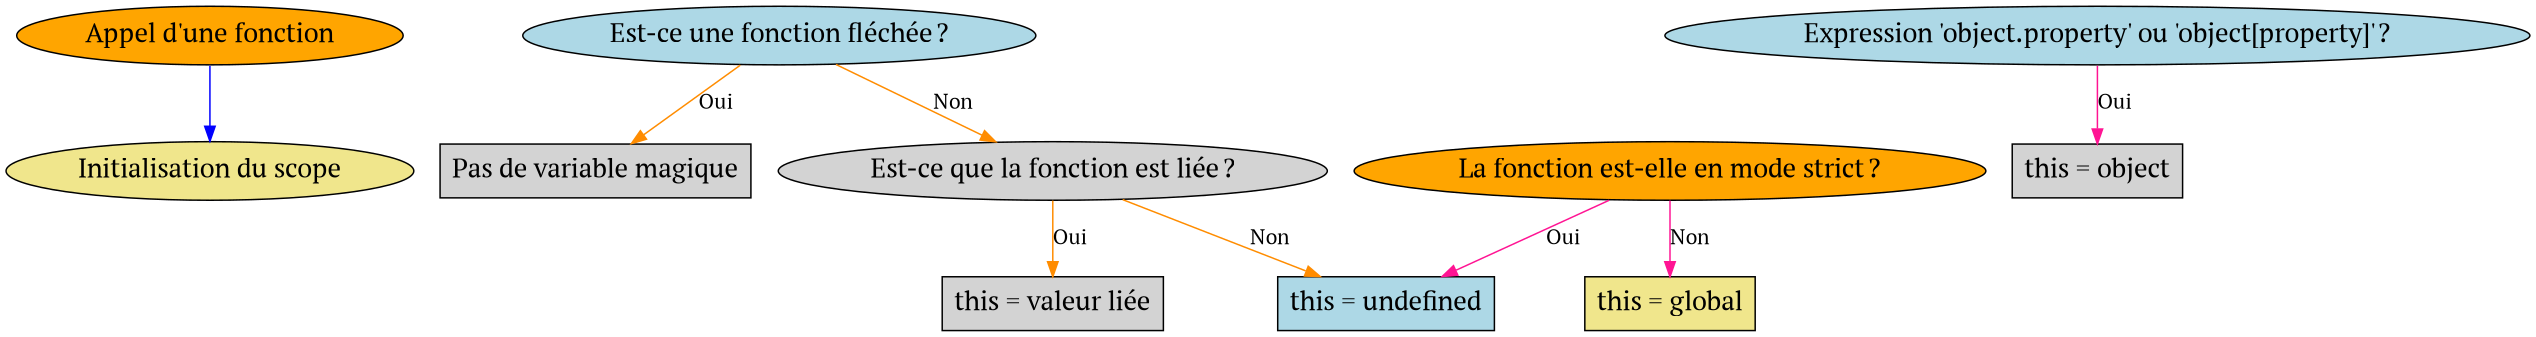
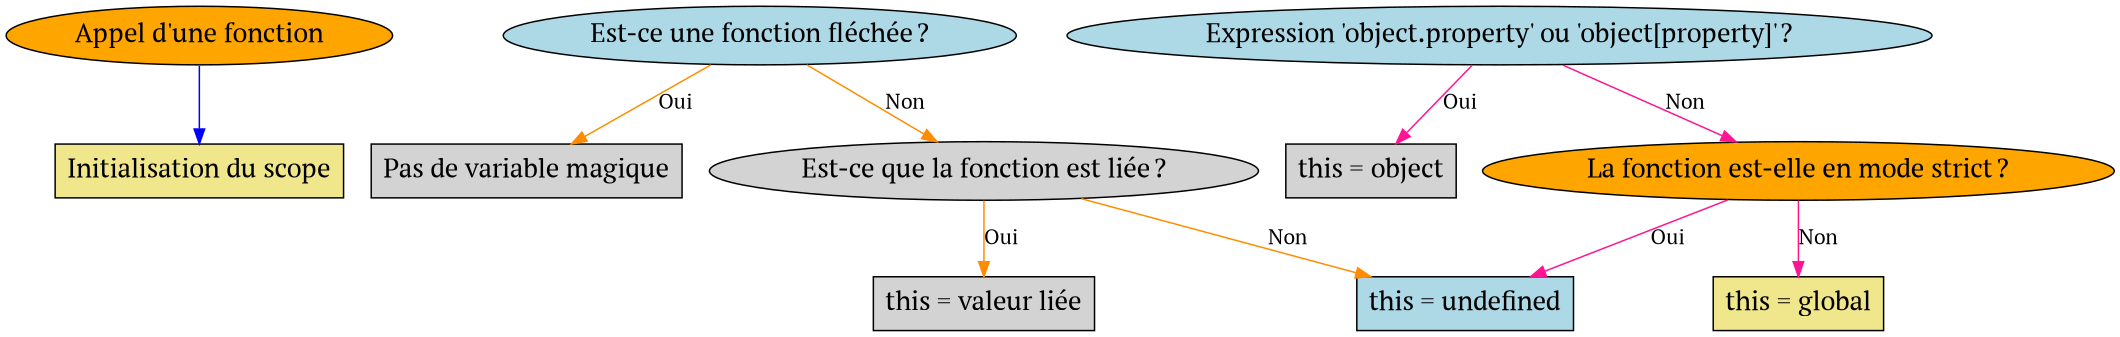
edge "Expression 'object.property' ou 'object[property]' ?" -> "La fonction est-elle en mode strict ?": added, label "Non"
node "Initialisation du scope": shape ellipse -> box
